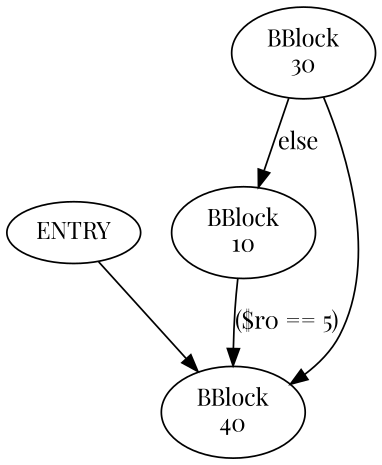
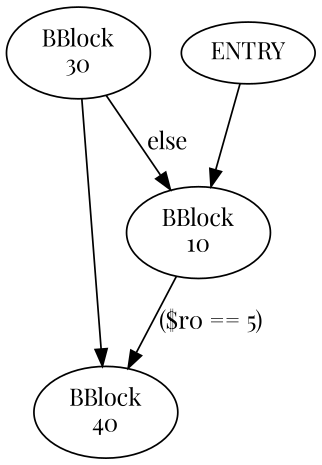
edge "ENTRY" -> "BBlock 40": now "ENTRY" -> "BBlock 10"
